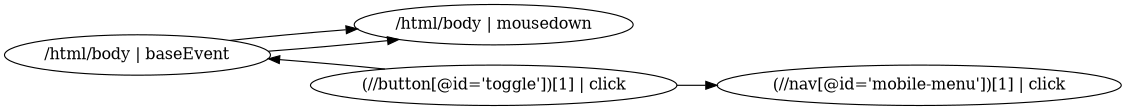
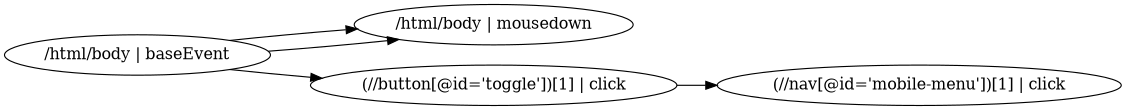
edge "(//button[@id='toggle'])[1] | click" -> "/html/body | baseEvent": reversed
